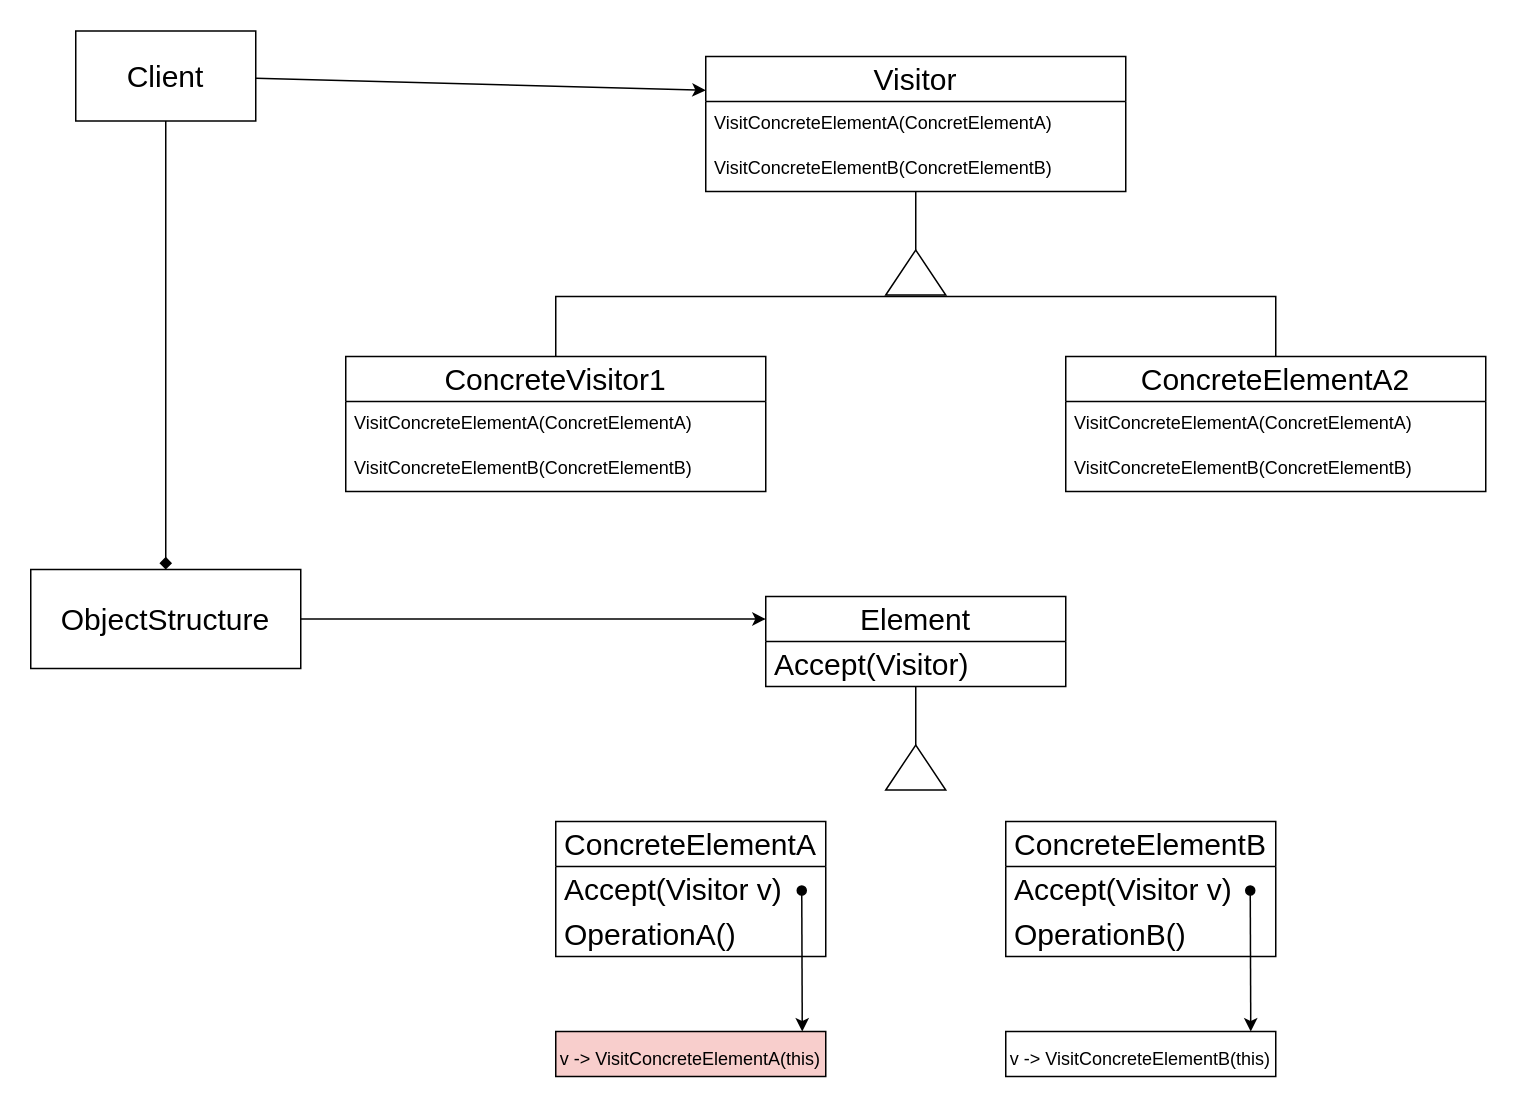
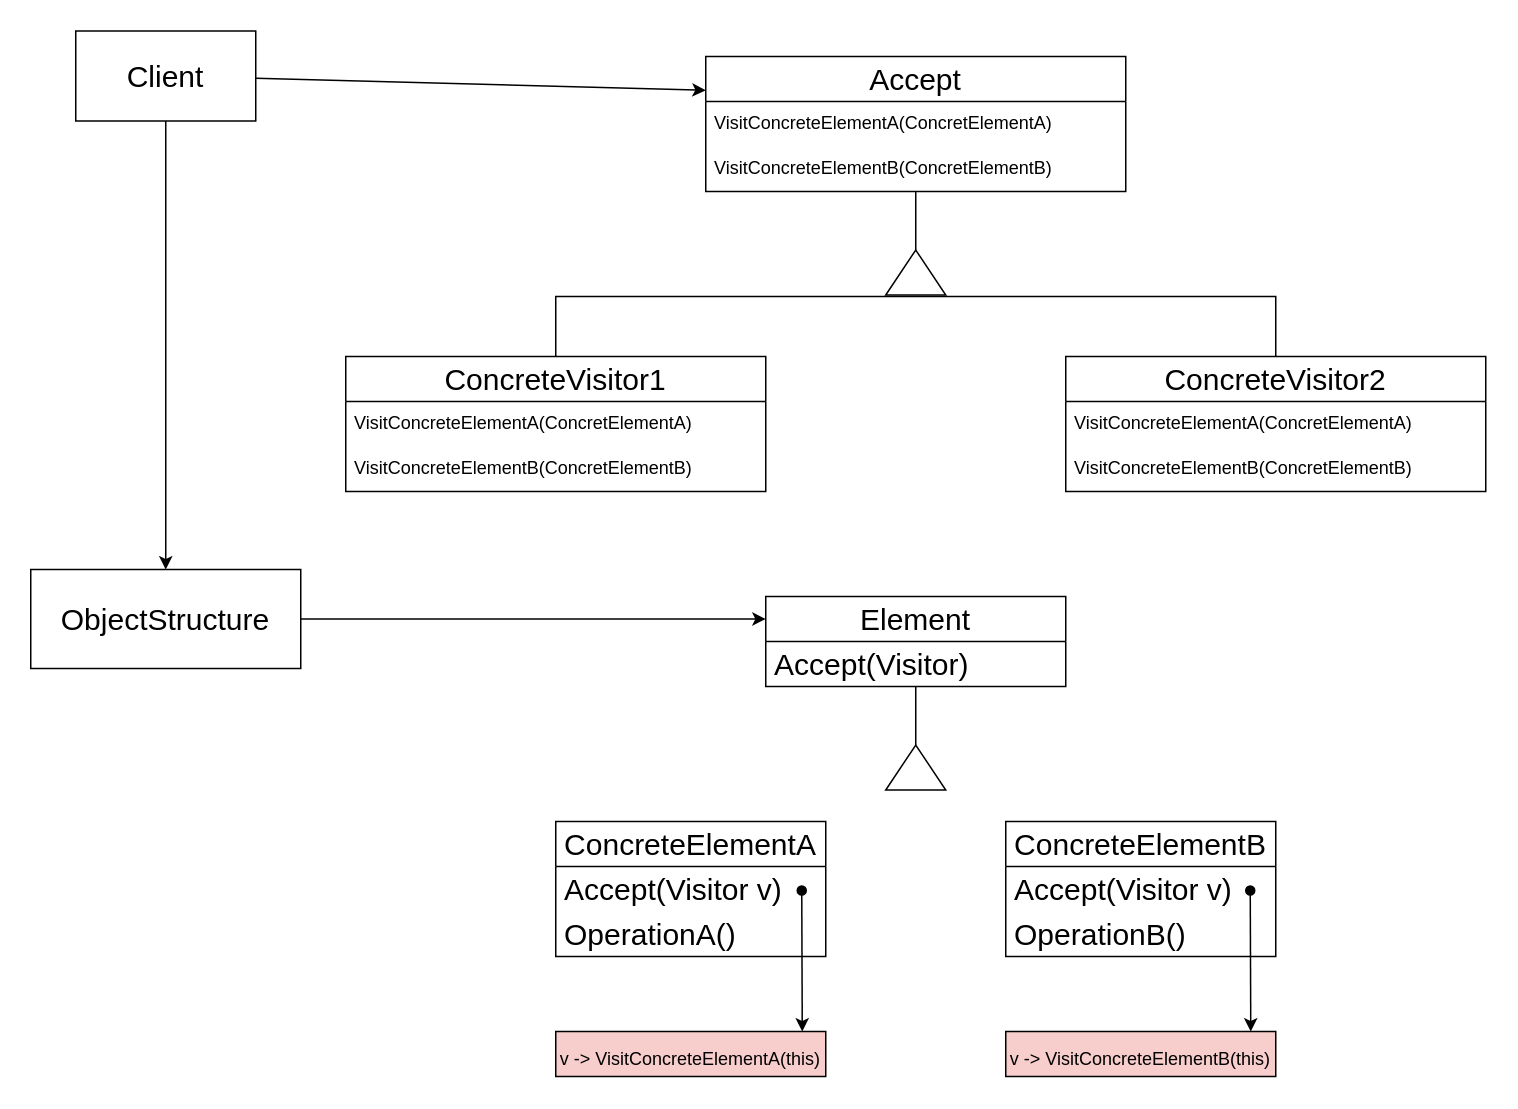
node "Visitor": label "Visitor" -> "Accept"
node "ConcreteElementA2": label "ConcreteElementA2" -> "ConcreteVisitor2"
edge "Client" -> "ObjectStructure": arrowhead diamond -> classic
node "v -> VisitConcreteElementB(this)": fillcolor #ffffff -> #f8cecc
